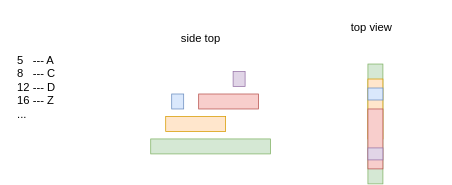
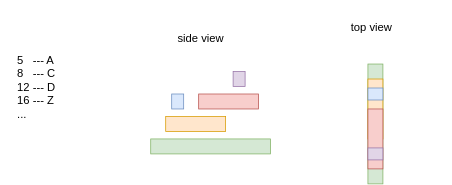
node "side top": label "side top" -> "side view"
